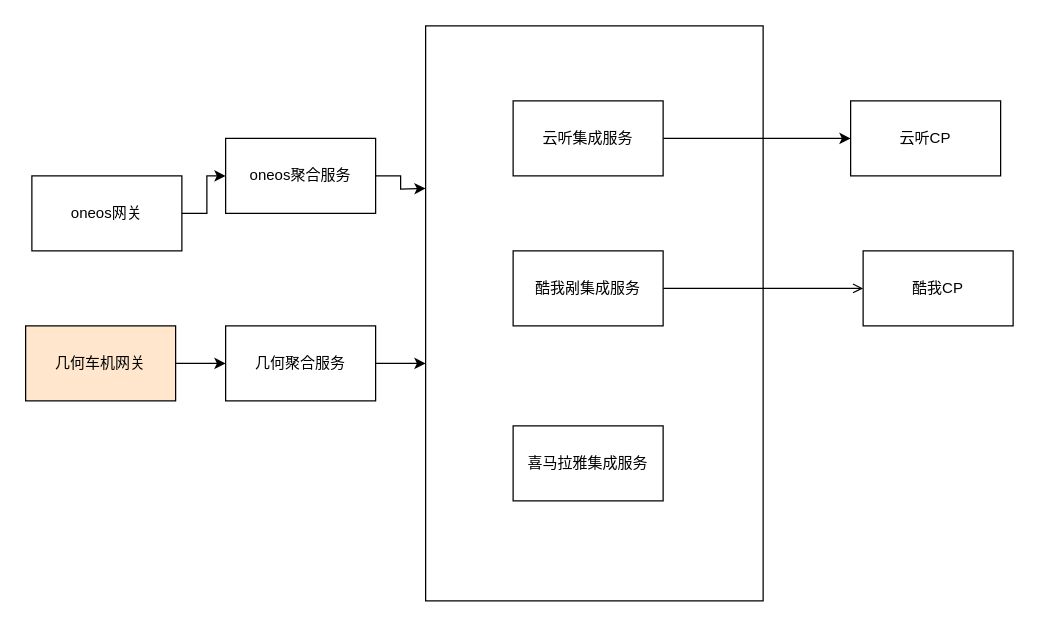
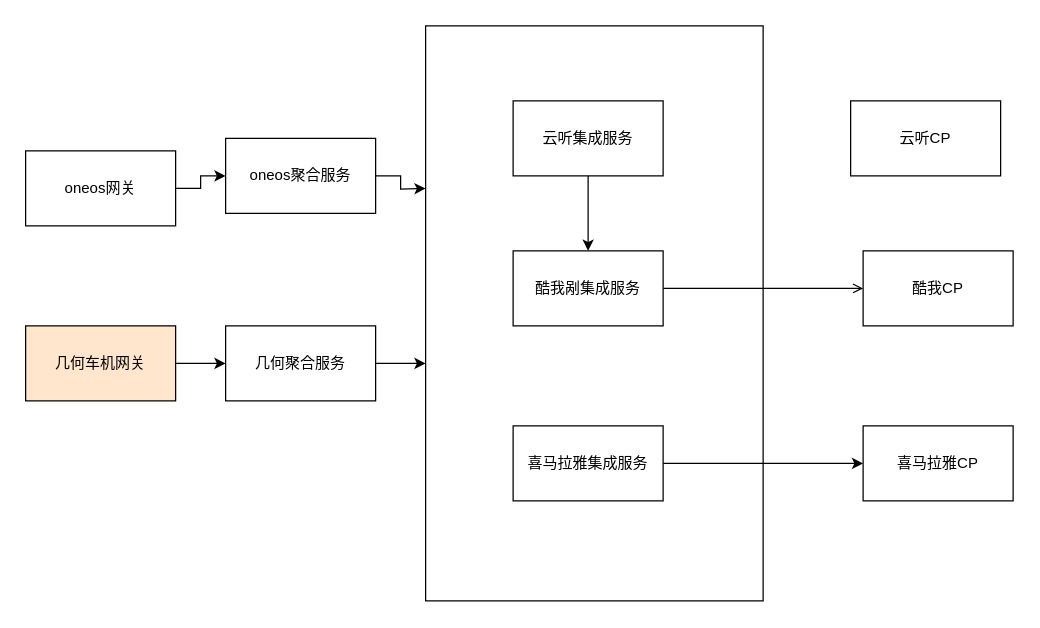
edge "云听集成服务" -> "云听CP": now "云听集成服务" -> "酷我剐集成服务"
node "oneos网关": moved (107, 213) -> (101, 188)
edge "喜马拉雅集成服务" -> "喜马拉雅CP": added
node "喜马拉雅CP": added
